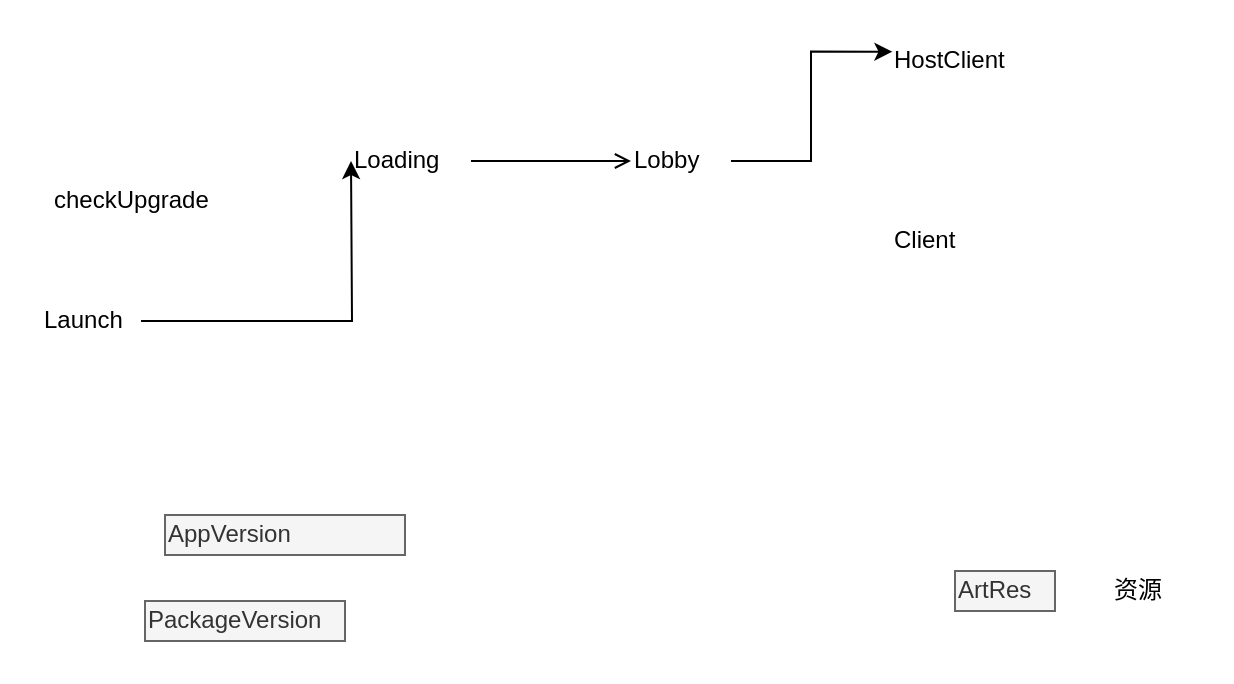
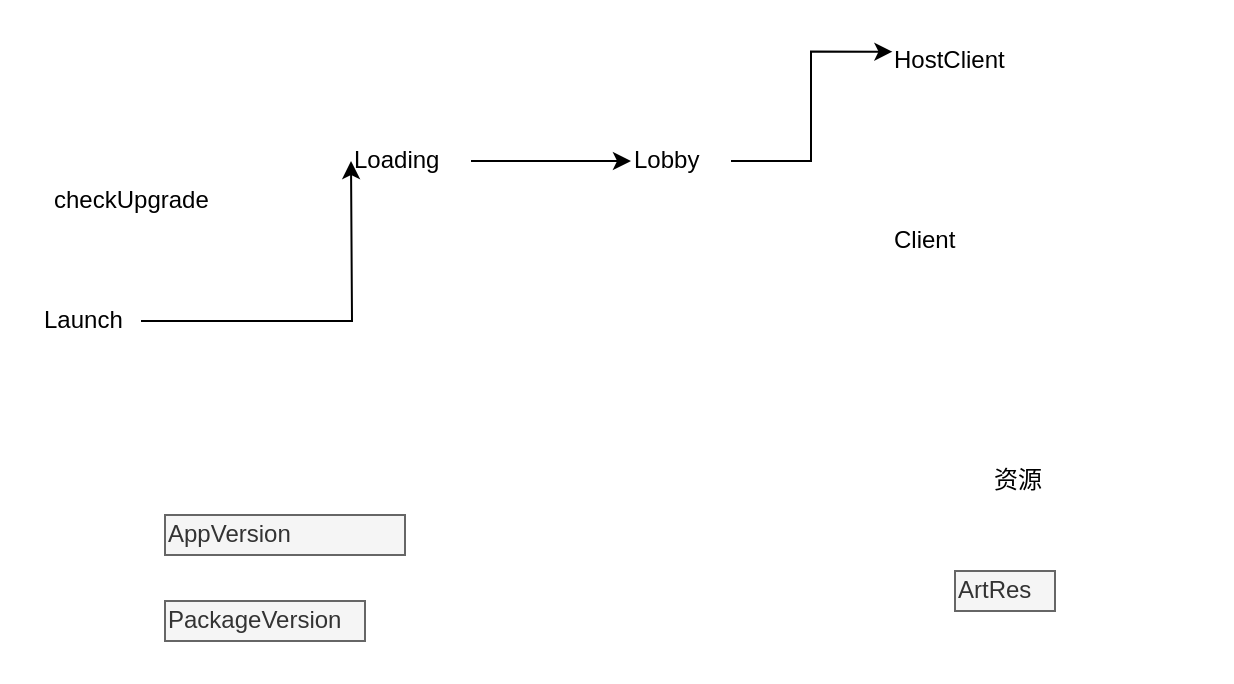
edge "Loading" -> "Lobby": arrowhead open -> classic
node "资源": moved (1151, 591) -> (1031, 481)
node "PackageVersion": moved (245, 621) -> (265, 621)
